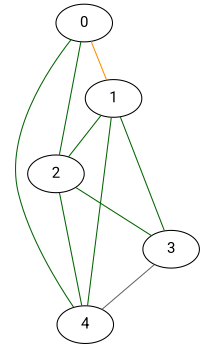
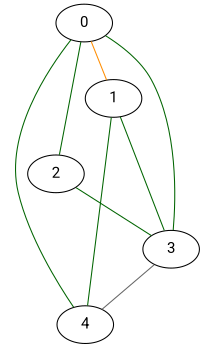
edge "0" -- "3": added
edge "1" -- "2": removed
edge "2" -- "4": removed
